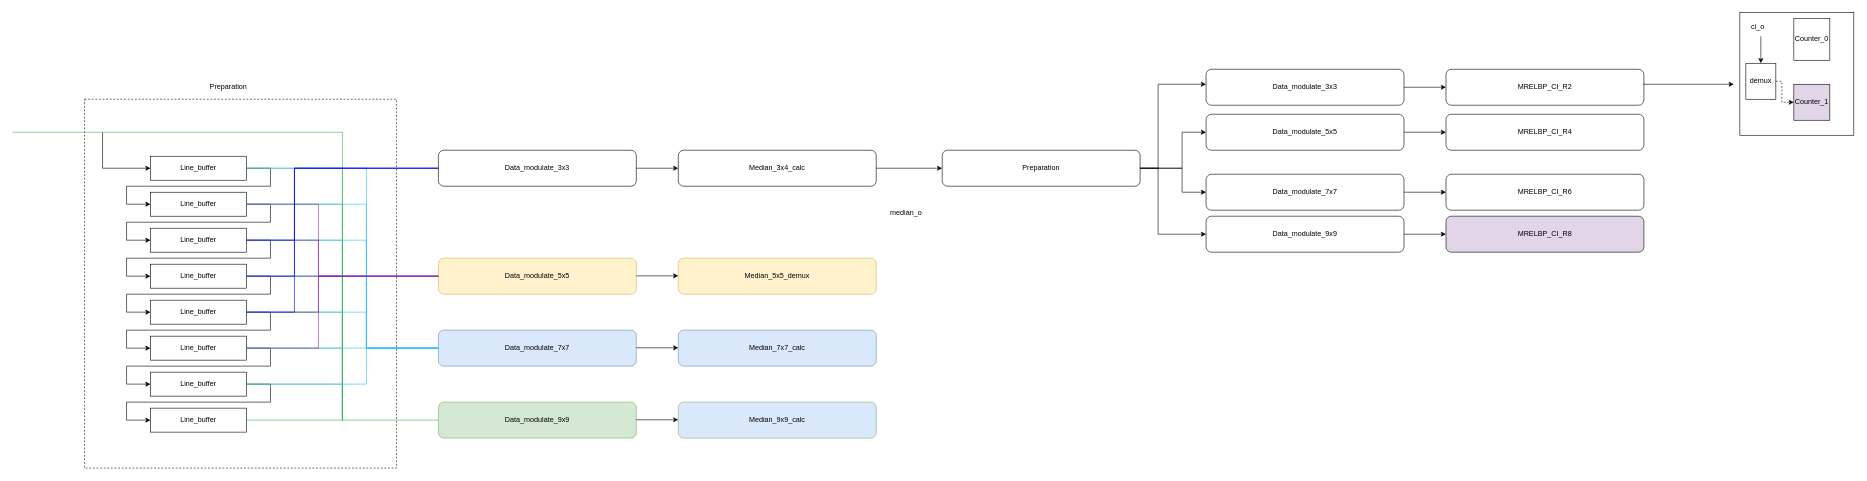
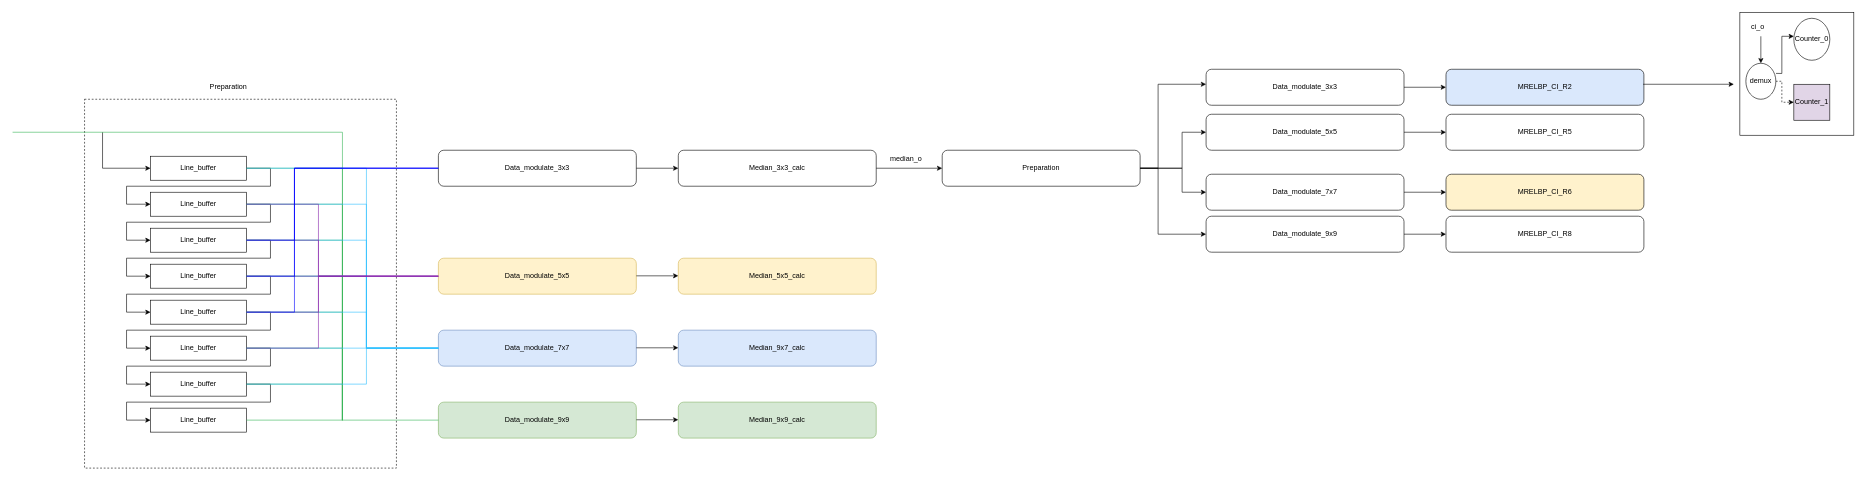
edge "demux" -> "Counter_0": added
node "Counter_0": shape rectangle -> ellipse
node "demux": shape rectangle -> ellipse
node "MRELBP_CI_R2": fillcolor #ffffff -> #dae8fc
node "MRELBP_CI_R4": label "MRELBP_CI_R4" -> "MRELBP_CI_R5"
node "Median_3x4_calc": label "Median_3x4_calc" -> "Median_3x3_calc"
node "MRELBP_CI_R6": fillcolor #ffffff -> #fff2cc
node "median_o": moved (906, 213) -> (906, 159)
node "MRELBP_CI_R8": fillcolor #e1d5e7 -> #ffffff
node "Median_5x5_demux": label "Median_5x5_demux" -> "Median_5x5_calc"
node "Median_7x7_calc": label "Median_7x7_calc" -> "Median_9x7_calc"
node "Median_9x9_calc": fillcolor #dae8fc -> #d5e8d4
